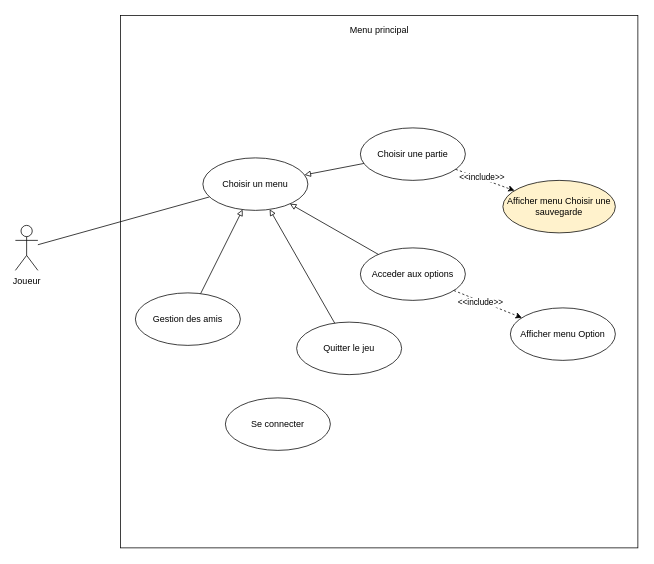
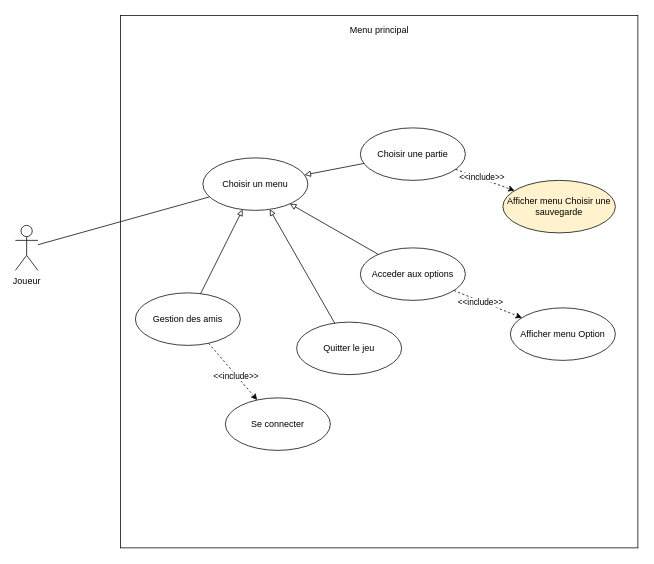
edge "Gestion des amis" -> "Se connecter": added, label "<<include>>"
